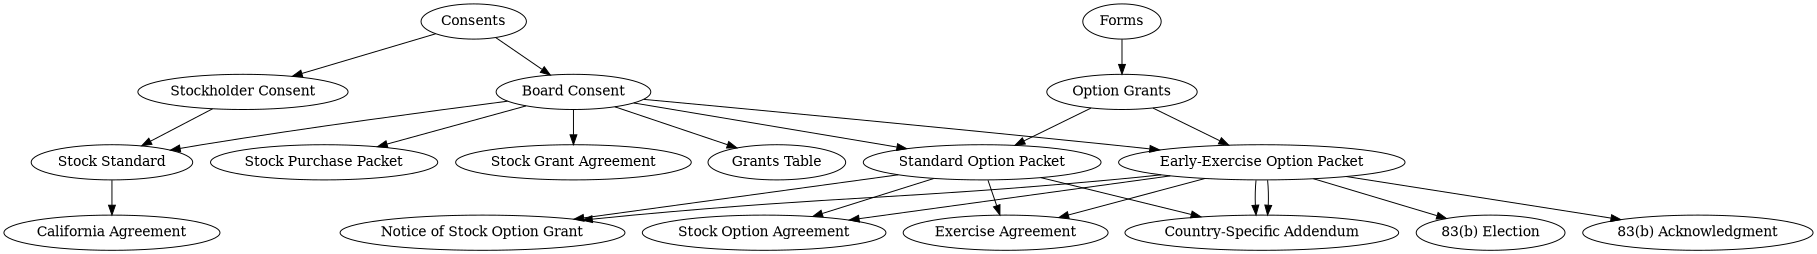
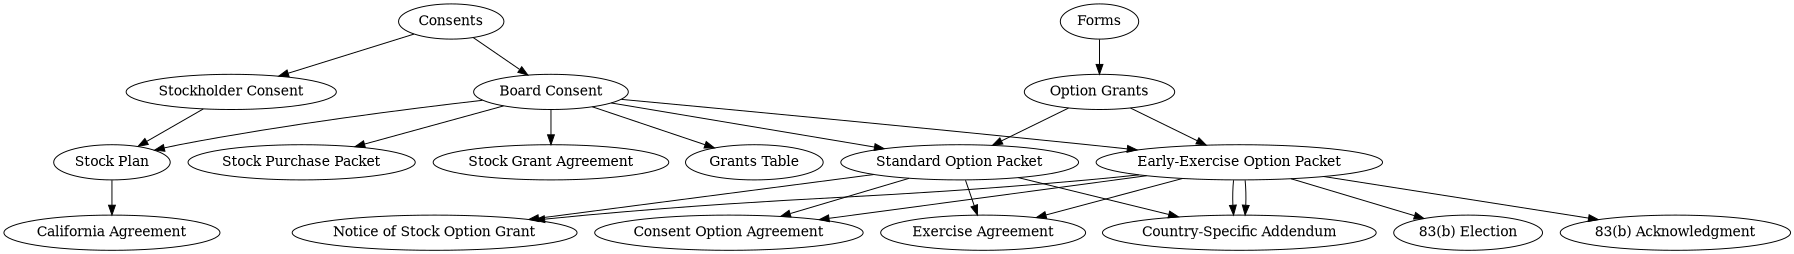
node "Stock Standard": label "Stock Standard" -> "Stock Plan"
node "Stock Option Agreement": label "Stock Option Agreement" -> "Consent Option Agreement"
